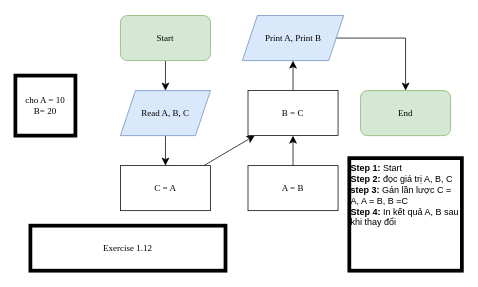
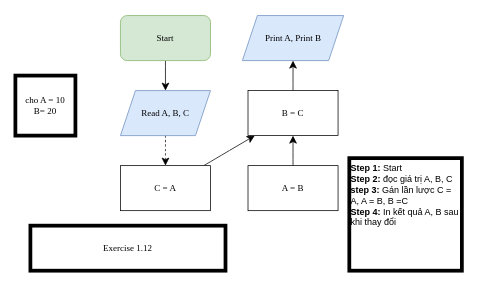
edge "Print A, Print B" -> "End": removed
node "End": removed
edge "Read A, B, C" -> "C = A": style solid -> dashed
